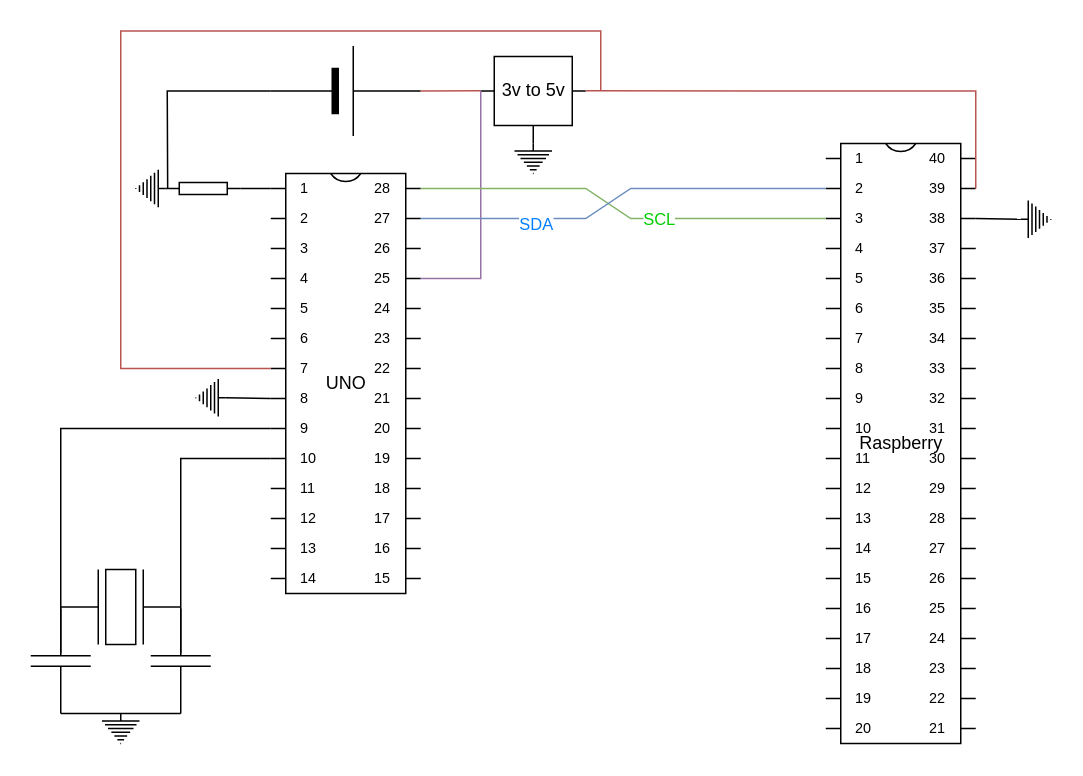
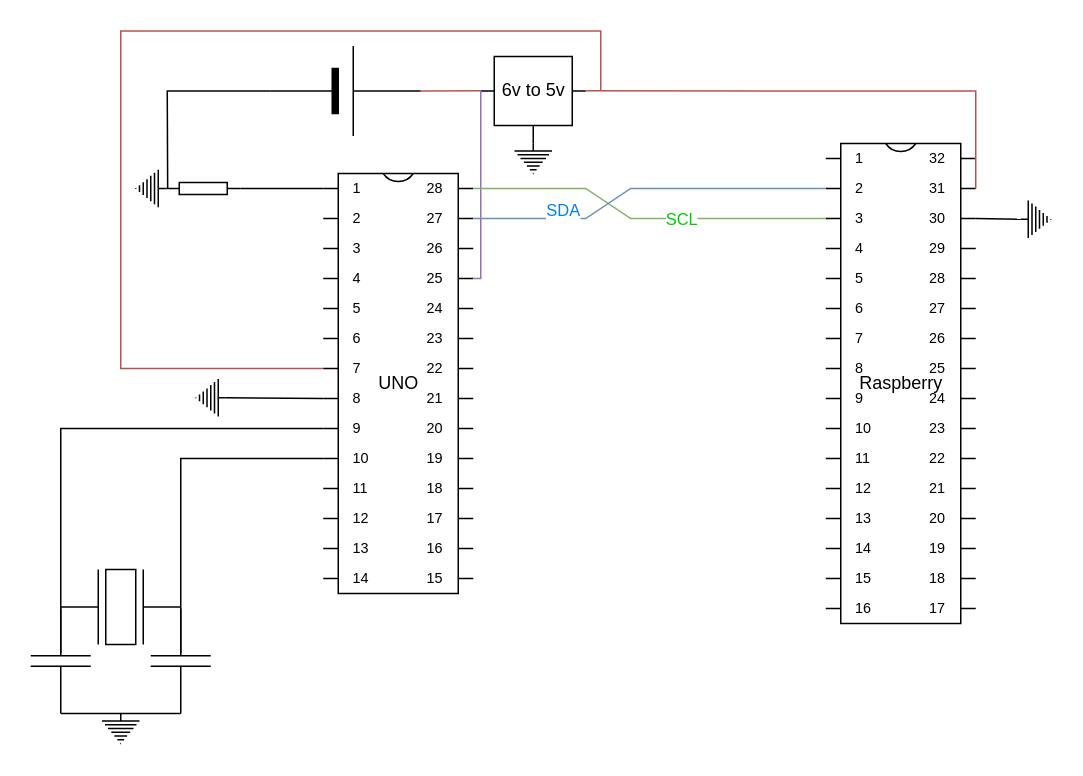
node "3v to 5v": label "3v to 5v" -> "6v to 5v"
node "UNO": moved (346, 383) -> (398, 383)
node "Raspberry": size 150x600 -> 150x480
